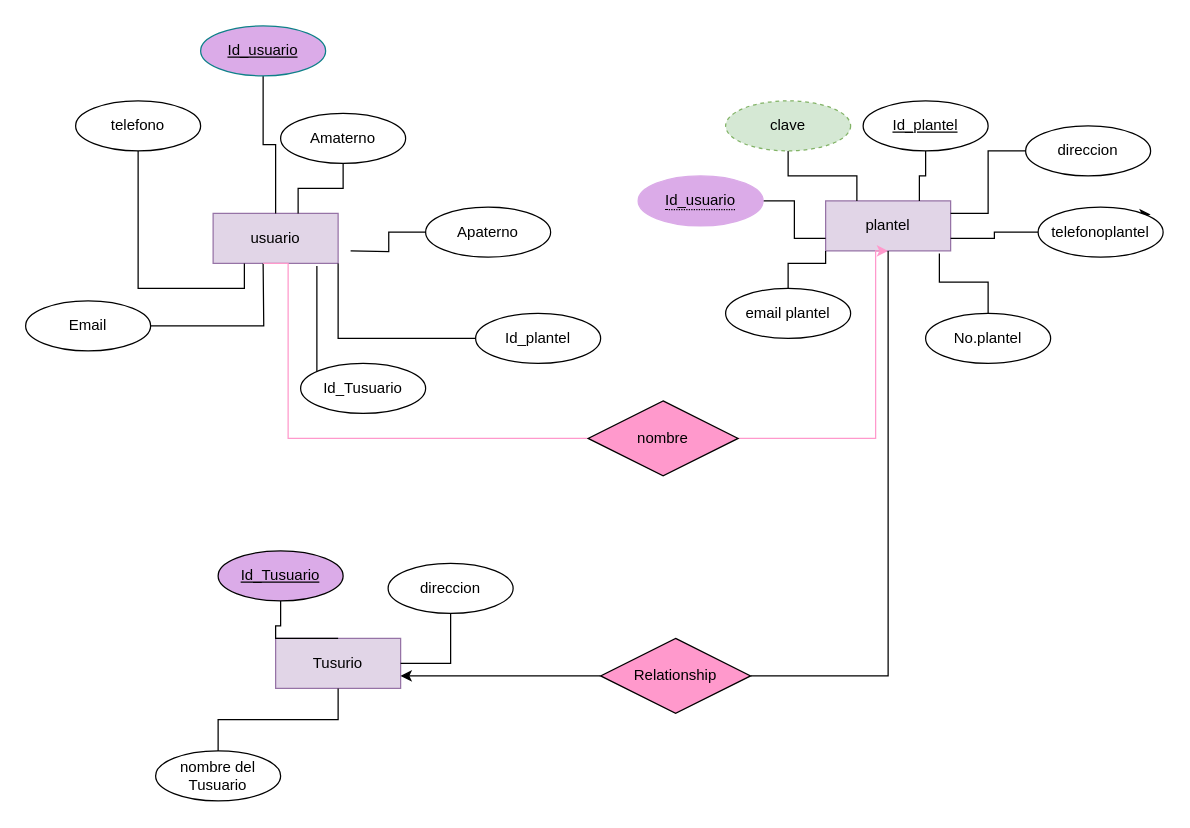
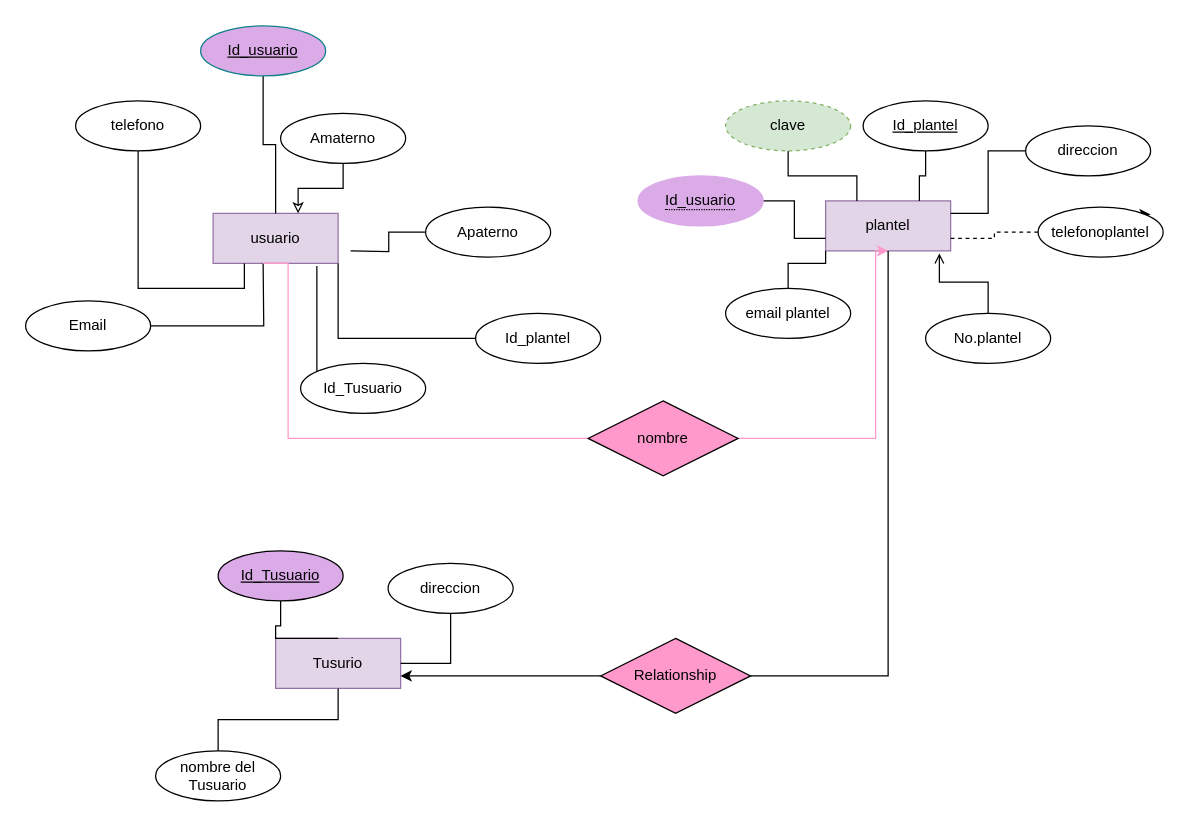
edge "Amaterno" -- "usuario": arrowhead none -> classic
edge "plantel" -- "telefonoplantel": style solid -> dashed
edge "plantel" -- "No.plantel": arrowhead none -> open
